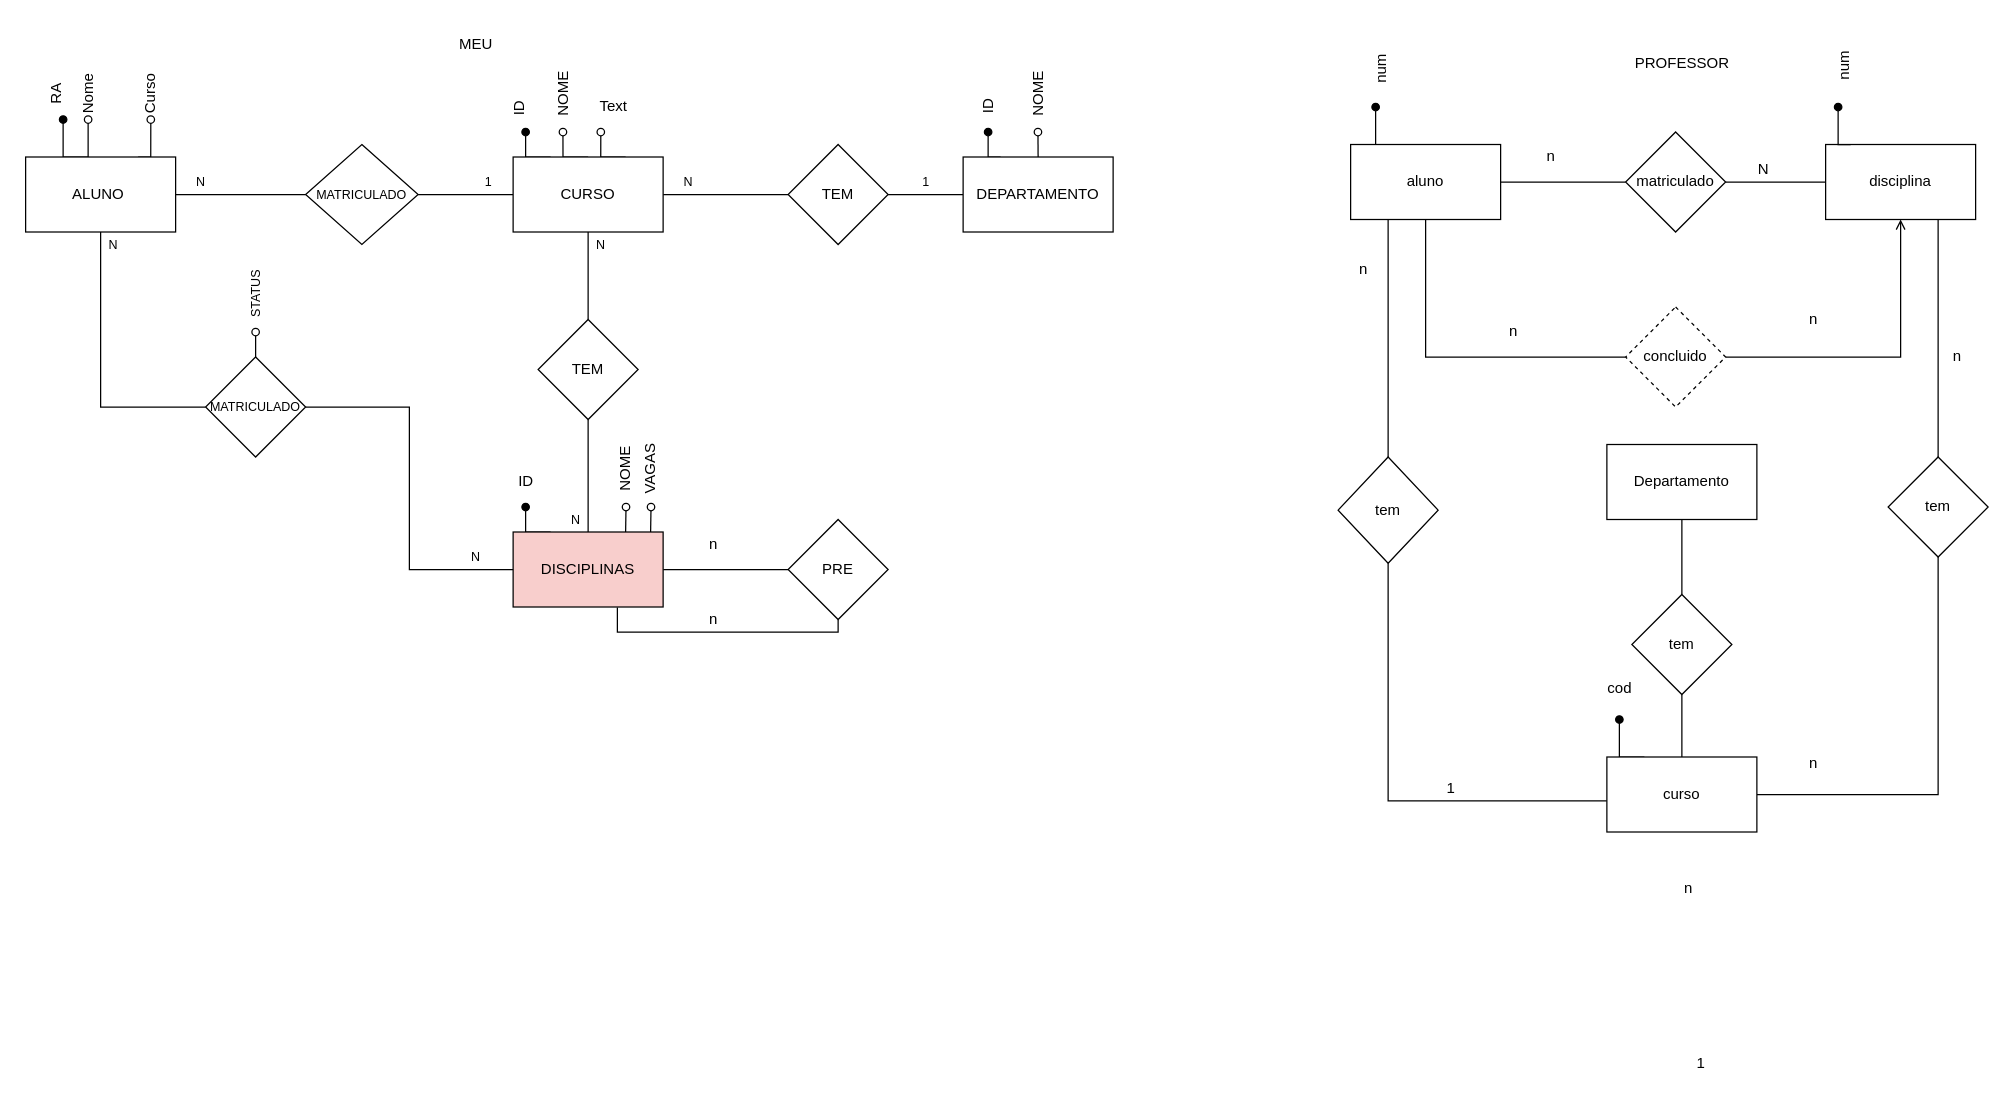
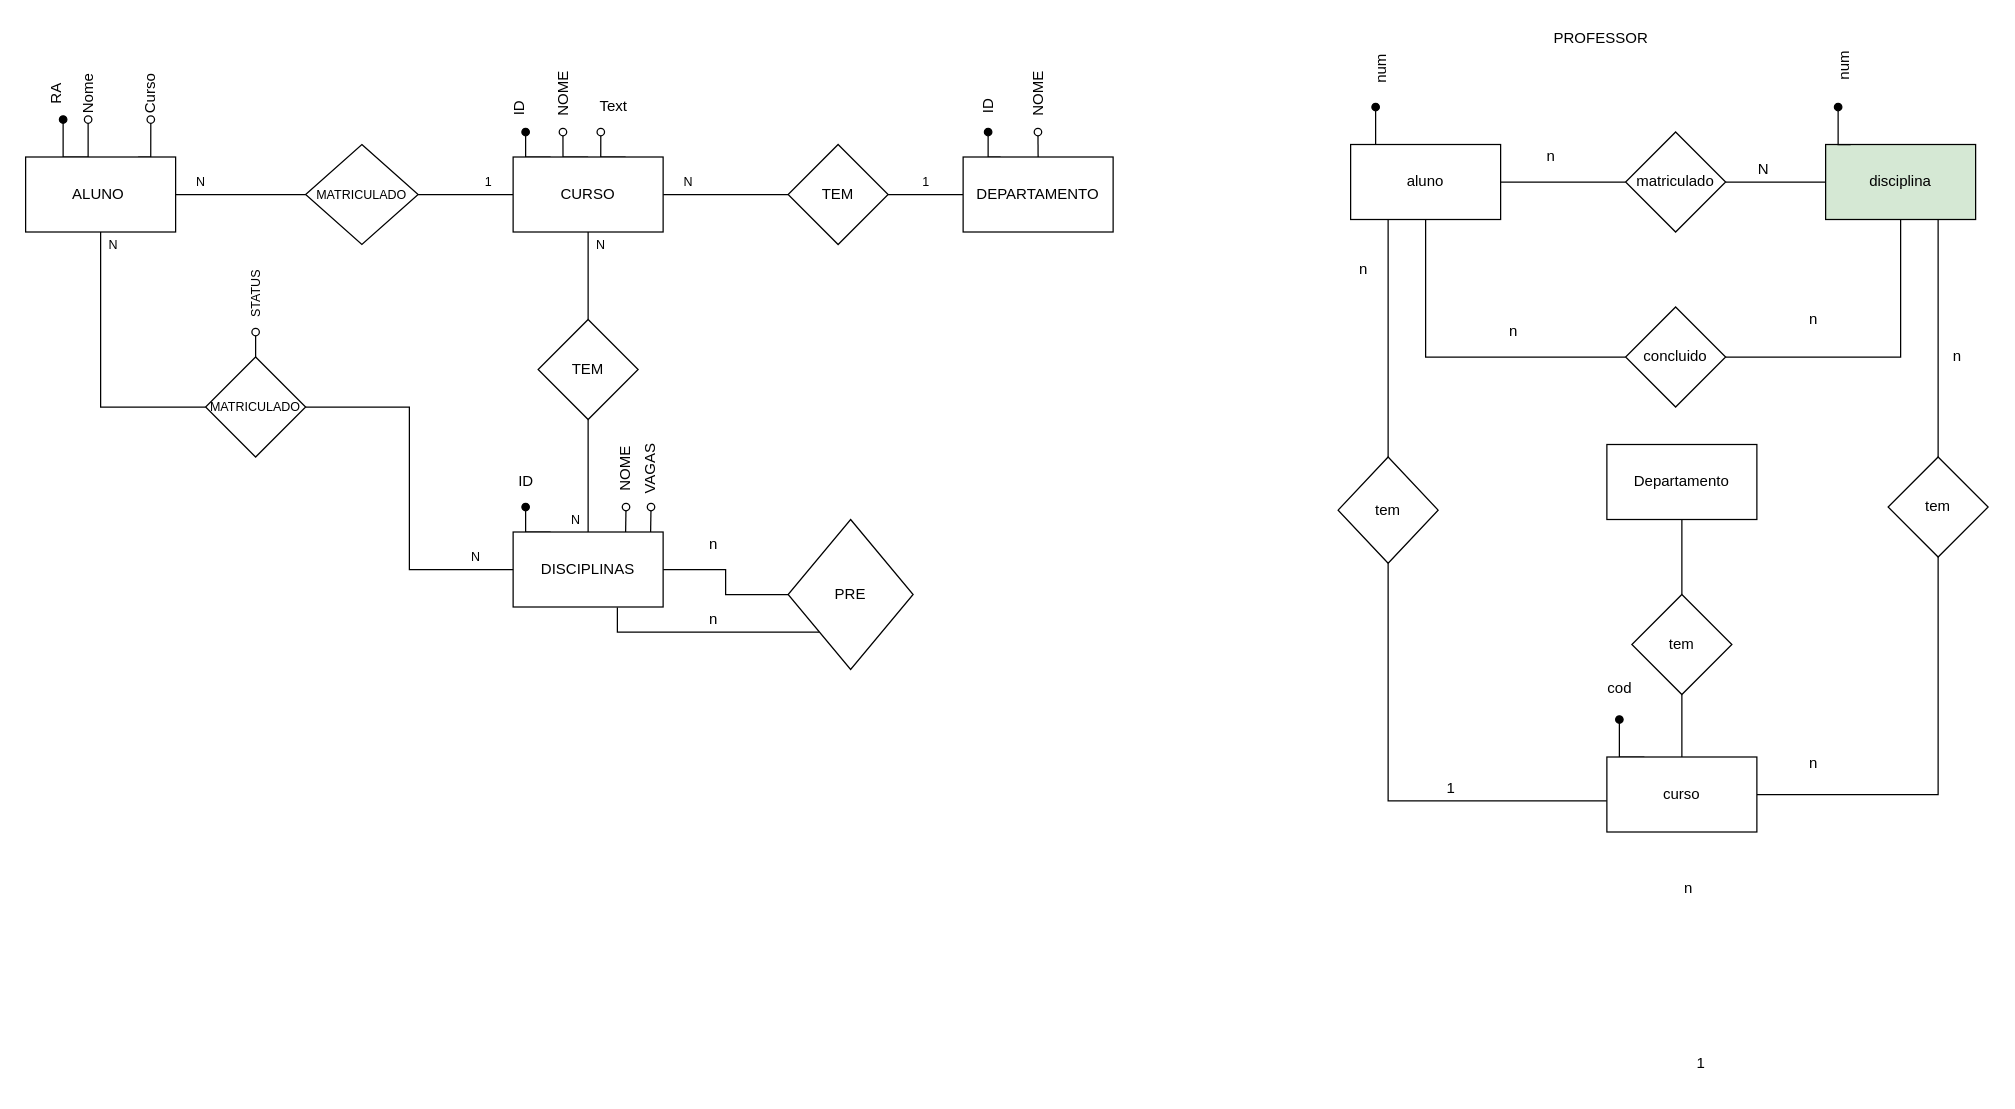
node "MEU": removed
node "PROFESSOR": moved (1682, 63) -> (1601, 38)
node "disciplina": fillcolor #ffffff -> #d5e8d4
edge "concluido" -> "disciplina": arrowhead open -> none
node "concluido": style dashed -> solid
node "DISCIPLINAS": fillcolor #f8cecc -> #ffffff
node "PRE": size 100x100 -> 125x150
